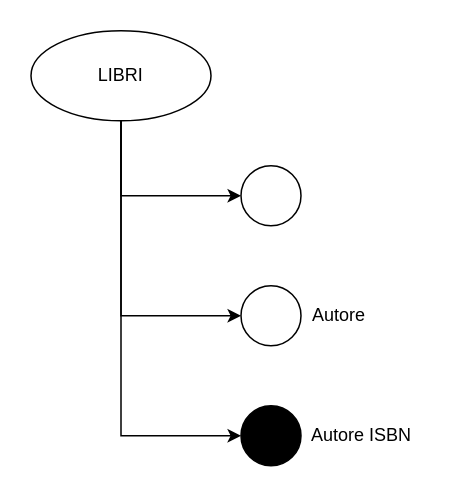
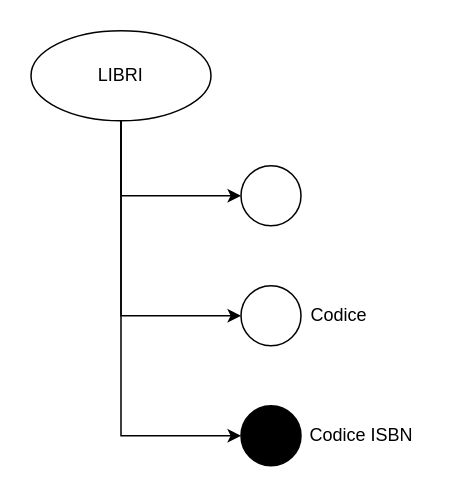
node "Autore": label "Autore" -> "Codice"
node "Autore ISBN": label "Autore ISBN" -> "Codice ISBN"
